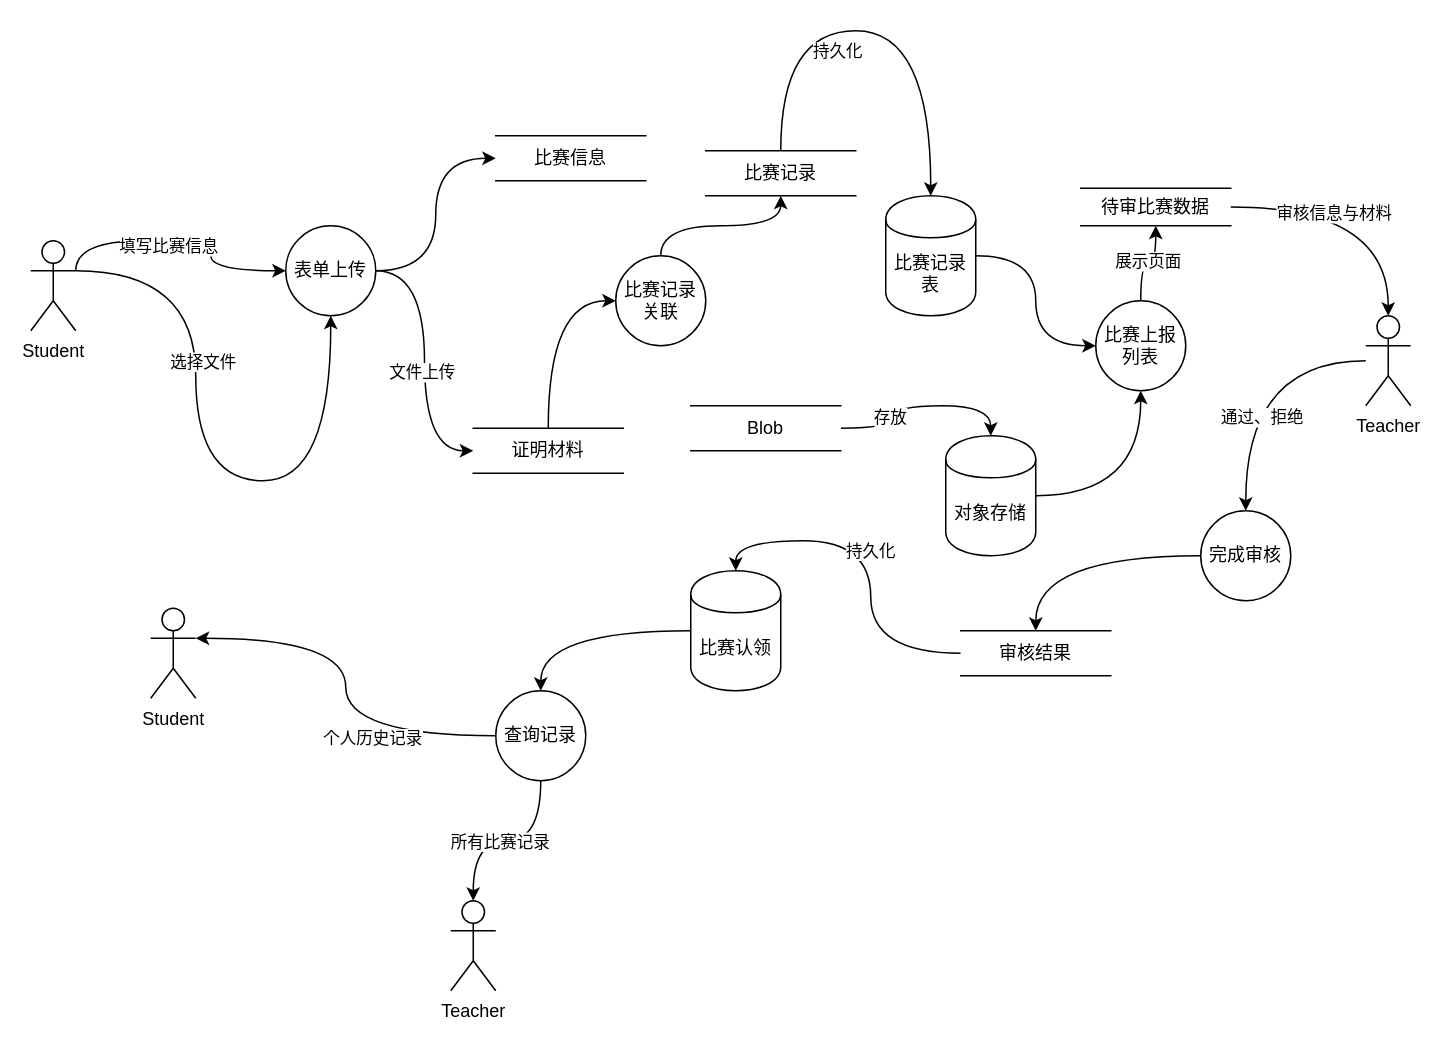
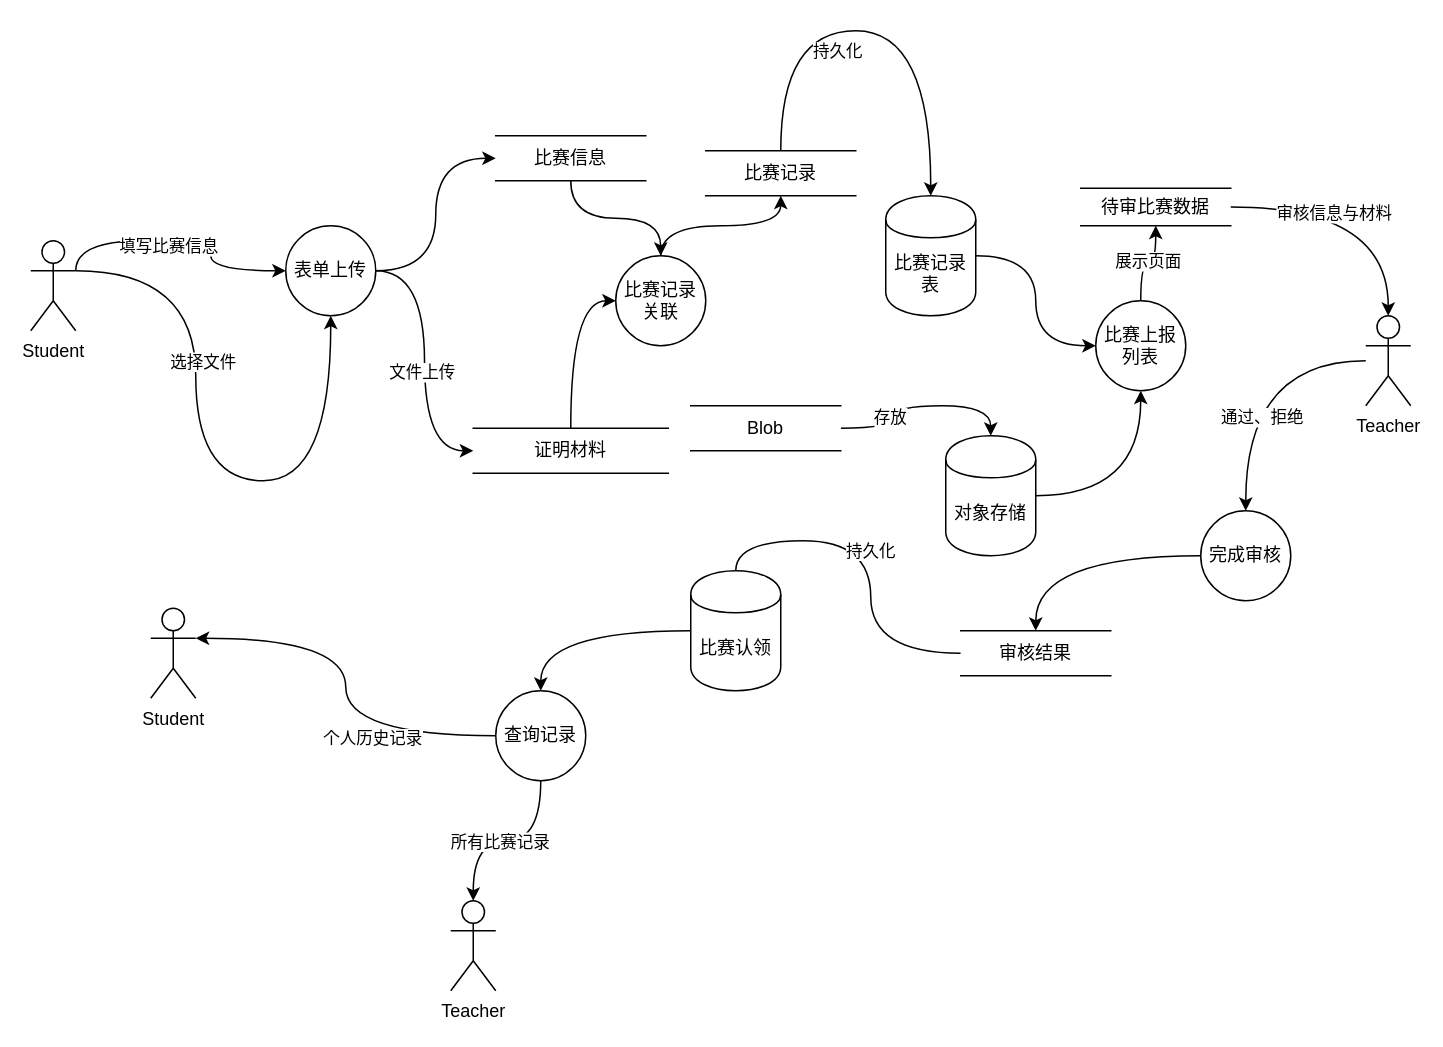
edge "比赛信息" -> "比赛记录关联": added
node "证明材料": size 150x45 -> 195x45
edge "审核结果" -> "比赛认领": arrowhead classic -> none
